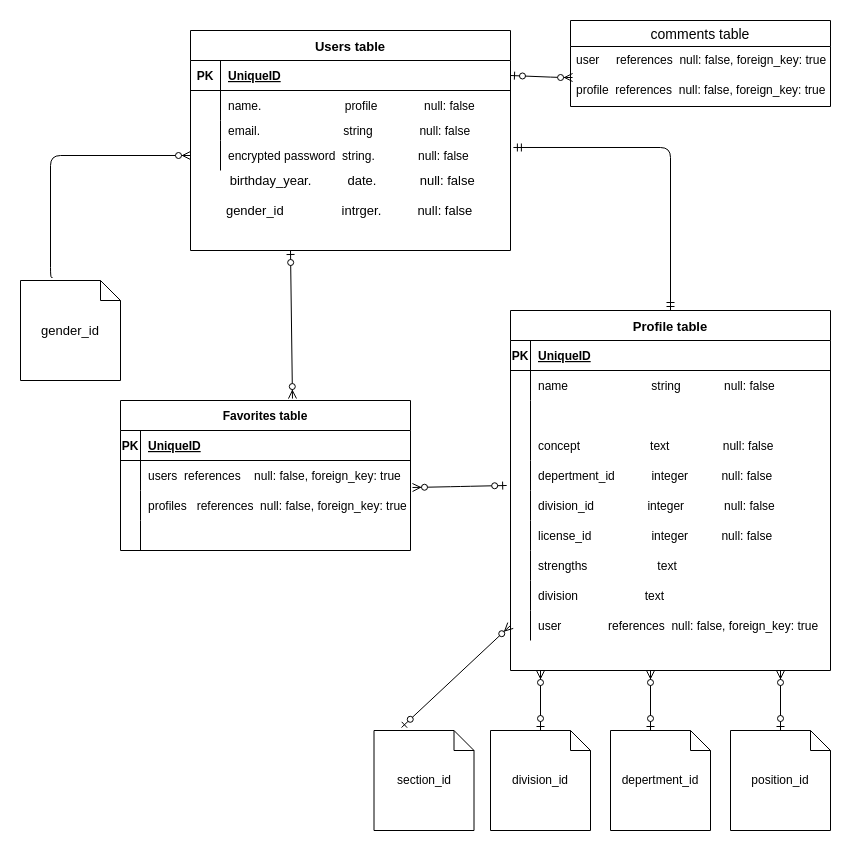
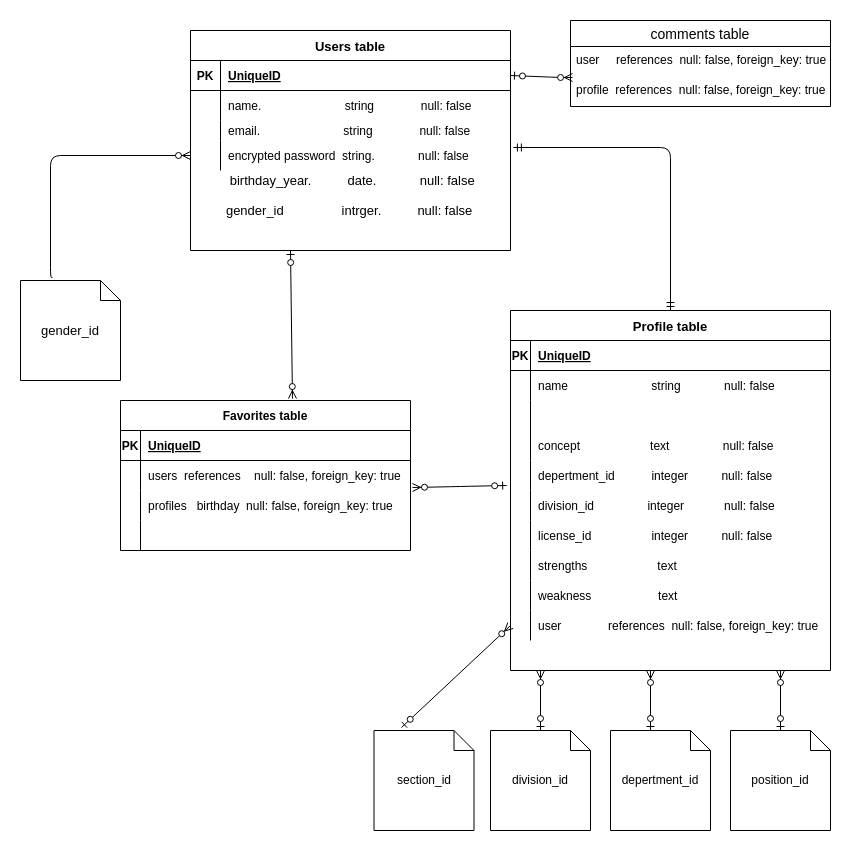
node "name. profile null: false": label "name. profile null: false" -> "name. string null: false"
node "profiles references null: false, foreign_key: true": label "profiles references null: false, foreign_key: true" -> "profiles birthday null: false, foreign_key: true"
node "division text": label "division text" -> "weakness text"
